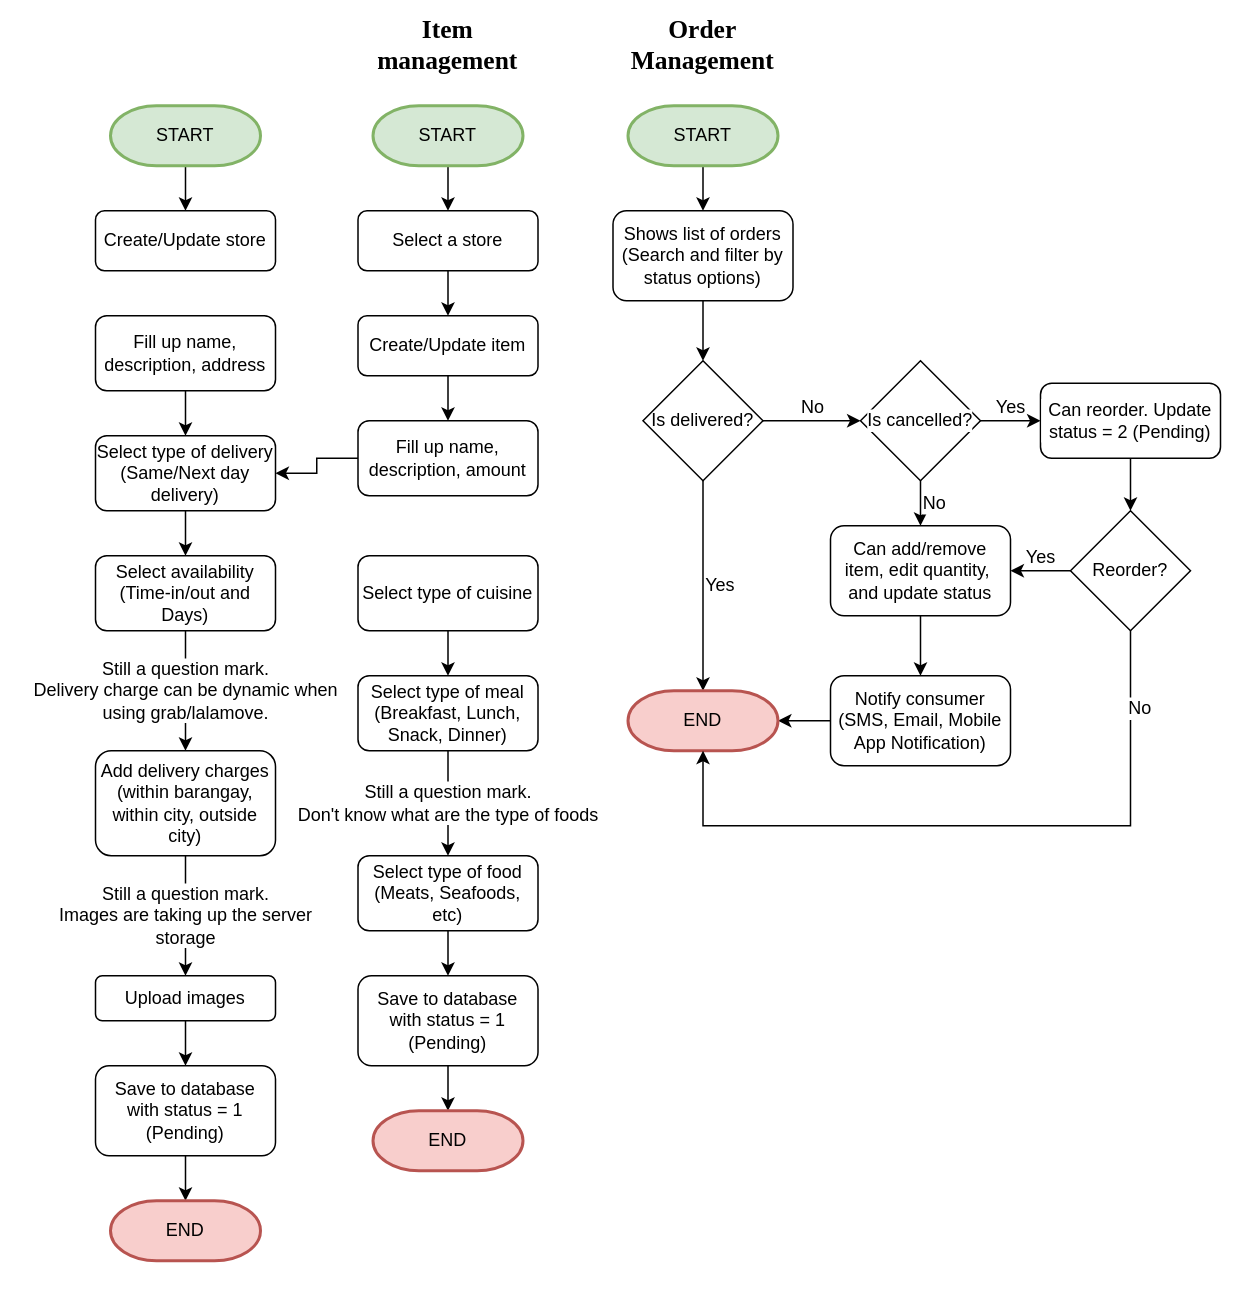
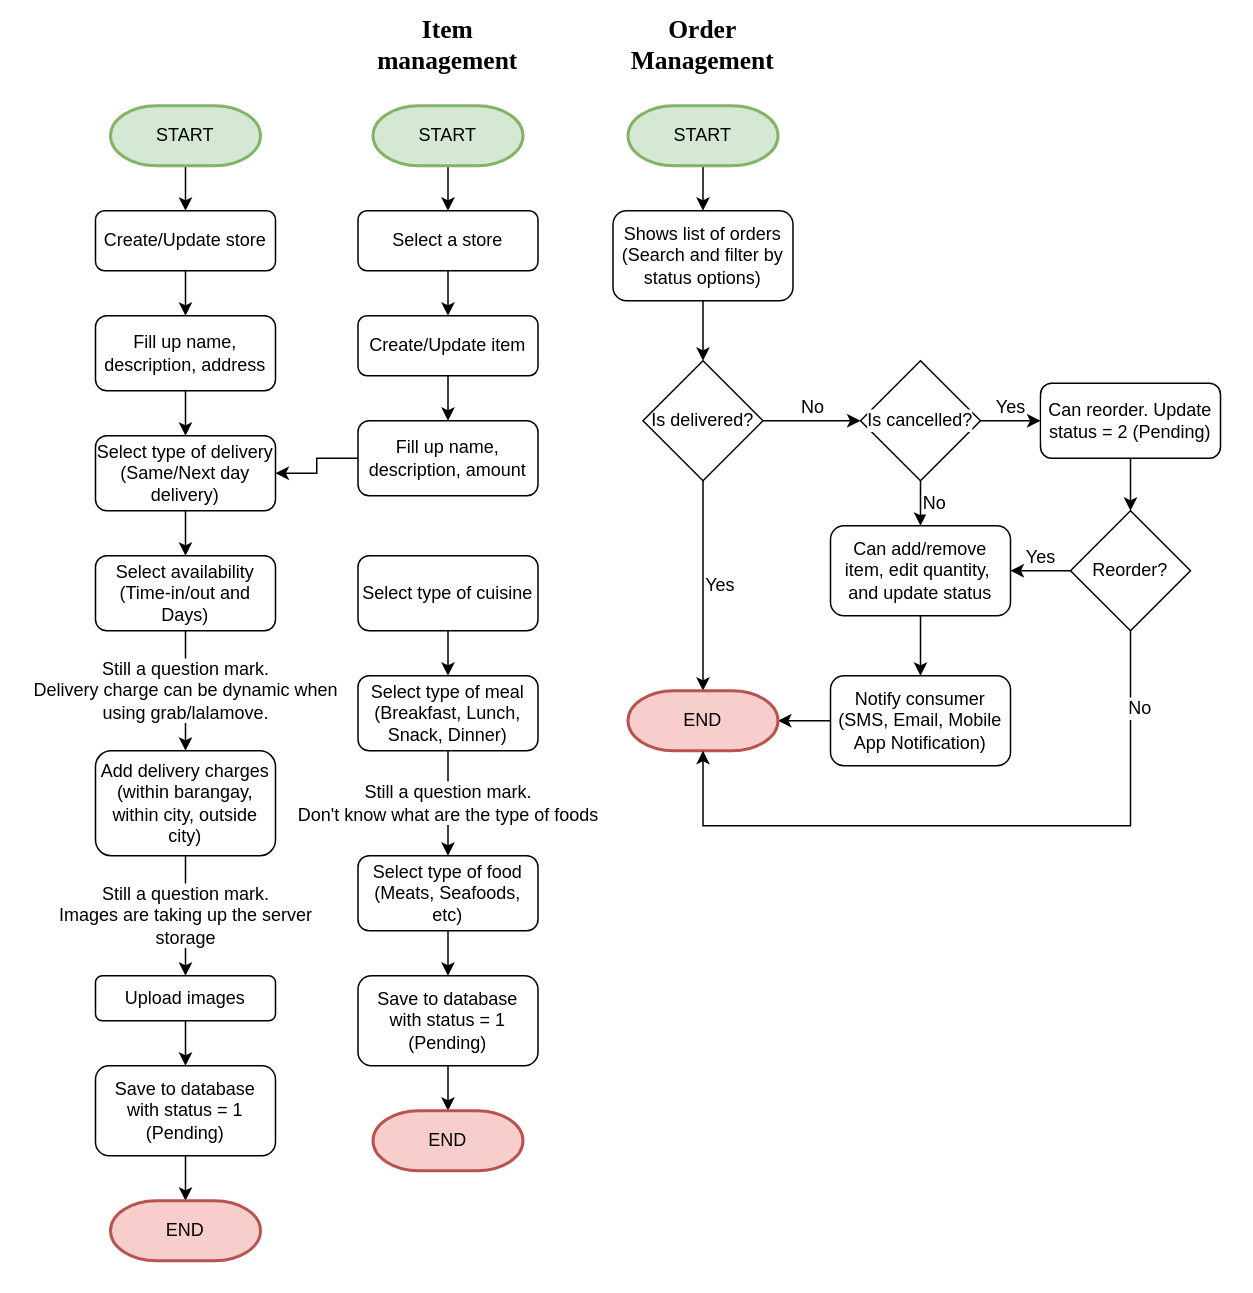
edge "Create/Update store" -> "Fill up name, description, address": added
